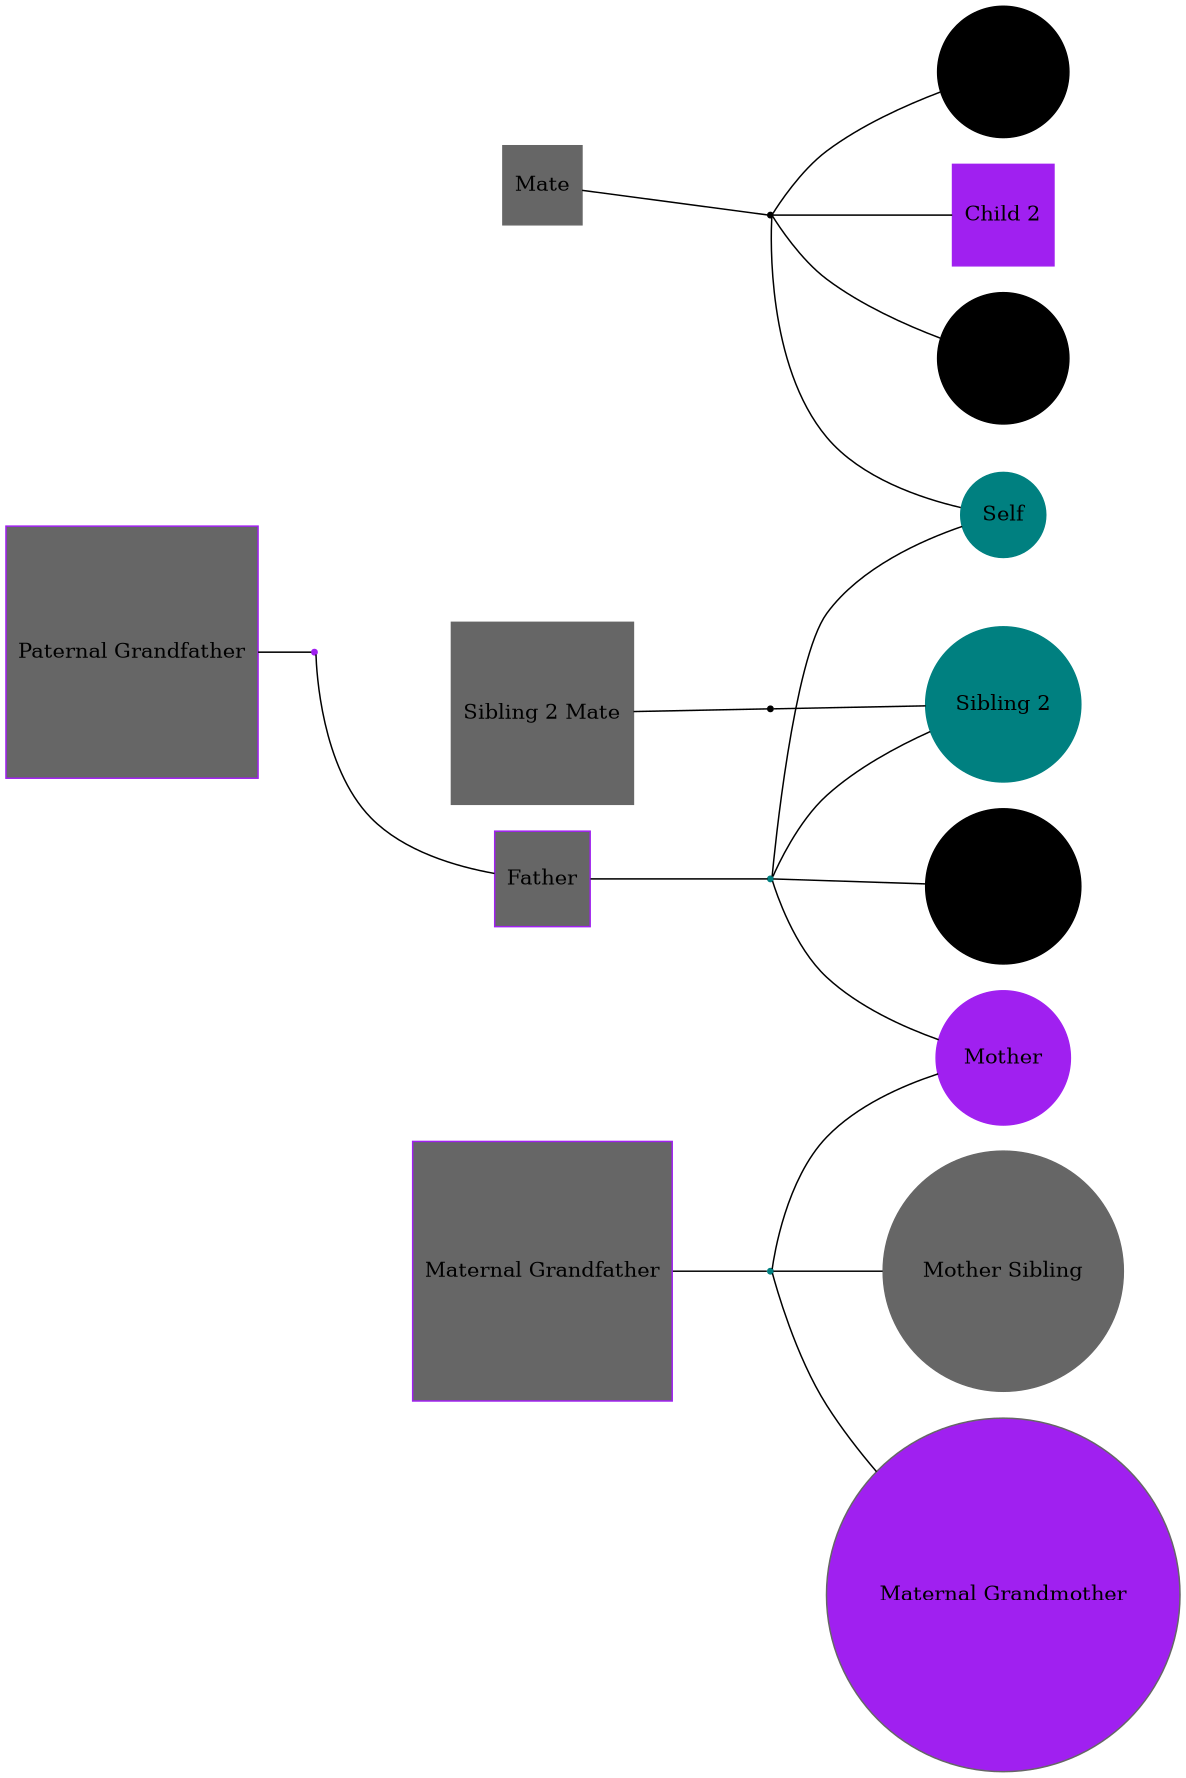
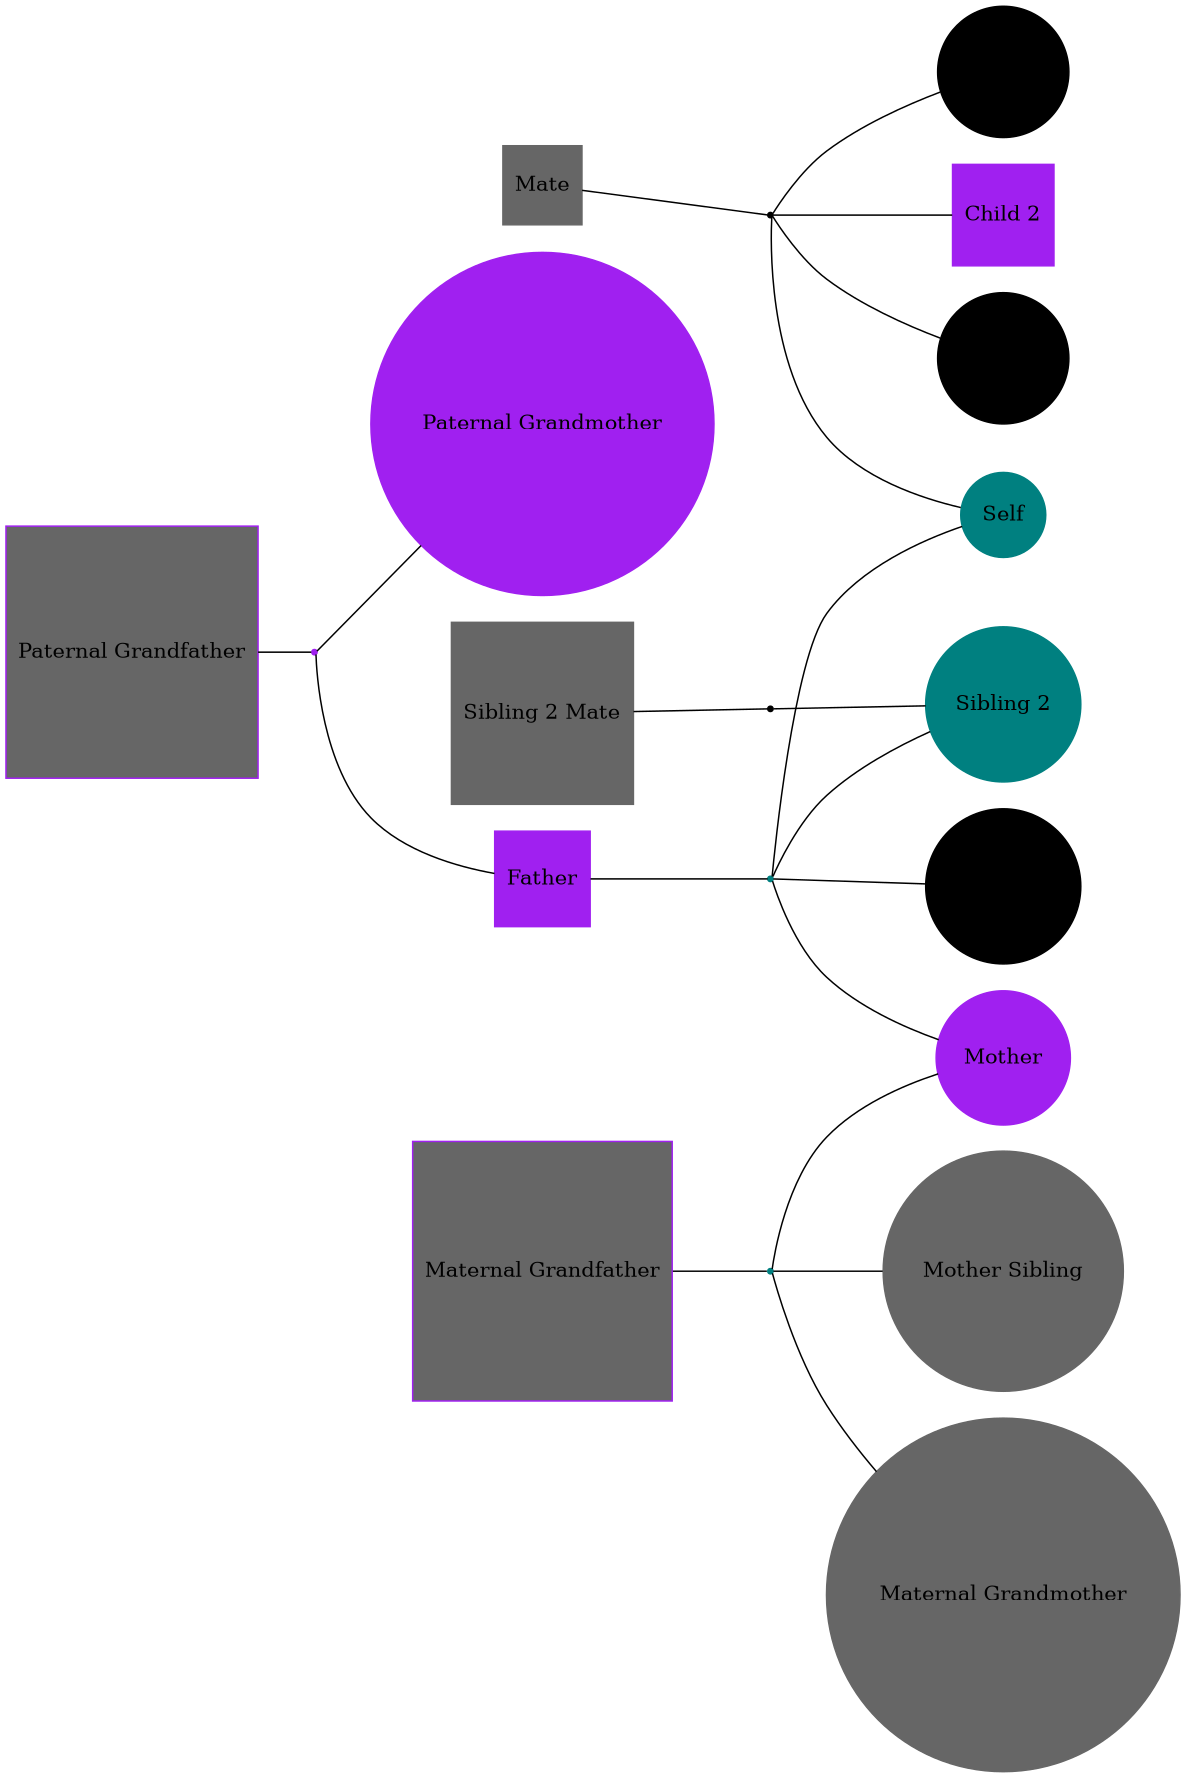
node "Paternal Grandmother": added
node "Father": fillcolor gray40 -> purple
node "Maternal Grandmother": fillcolor purple -> gray40
